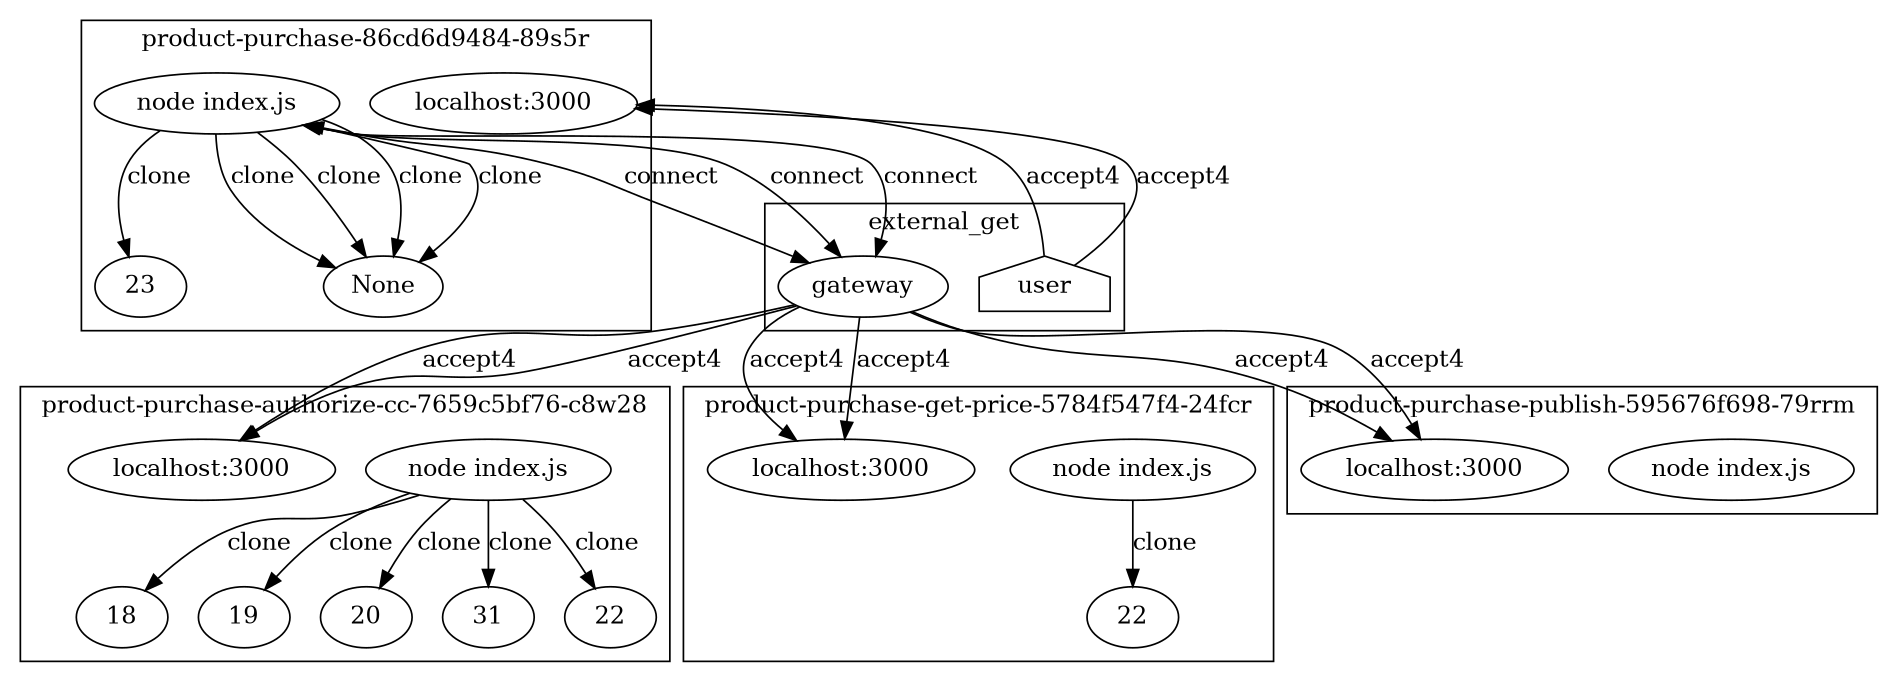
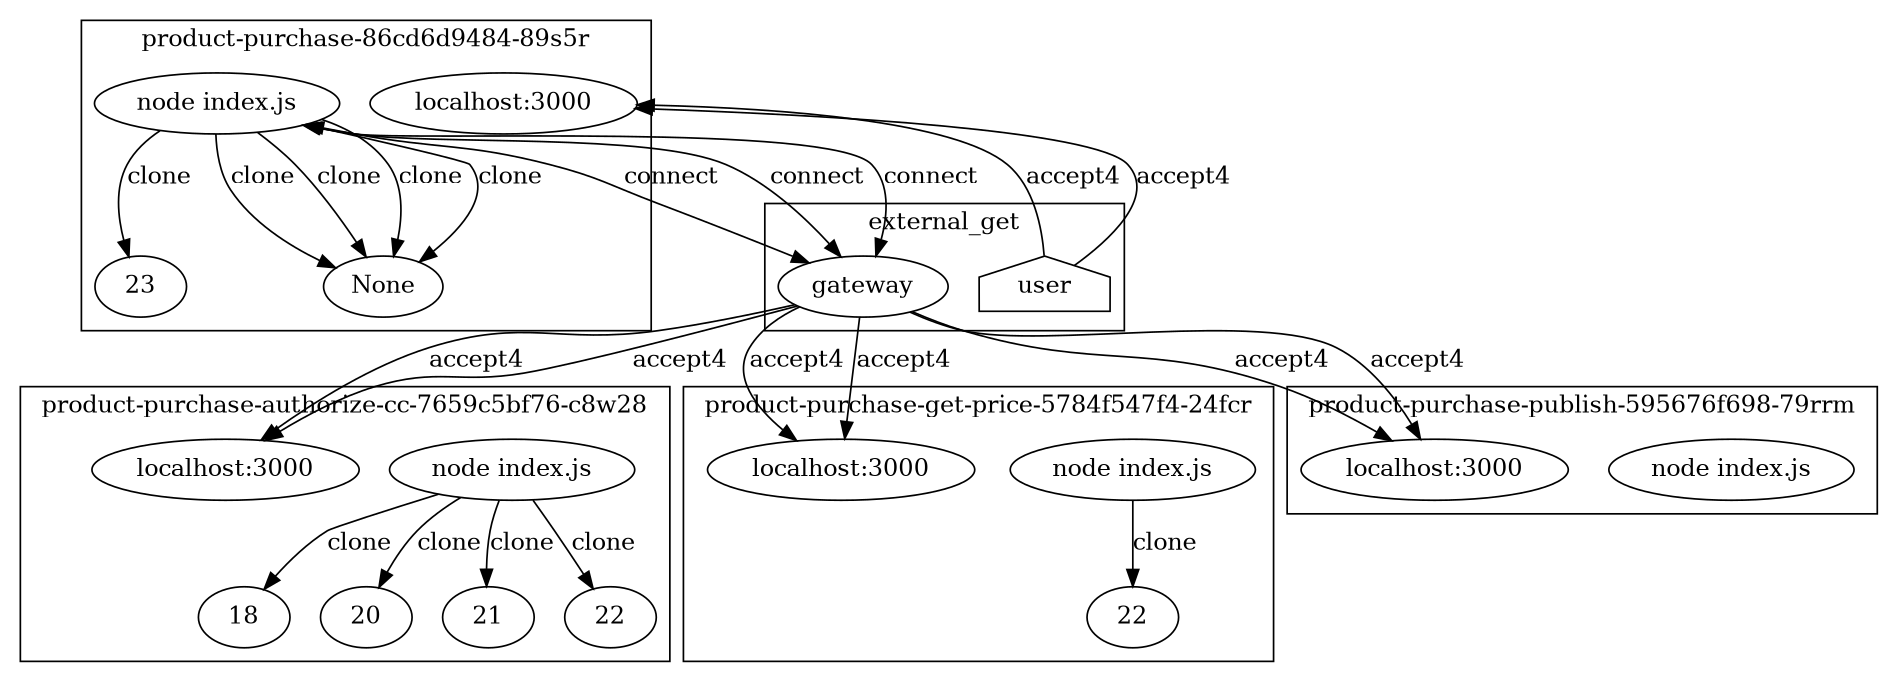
node "19": removed
node "31": label "31" -> "21"
